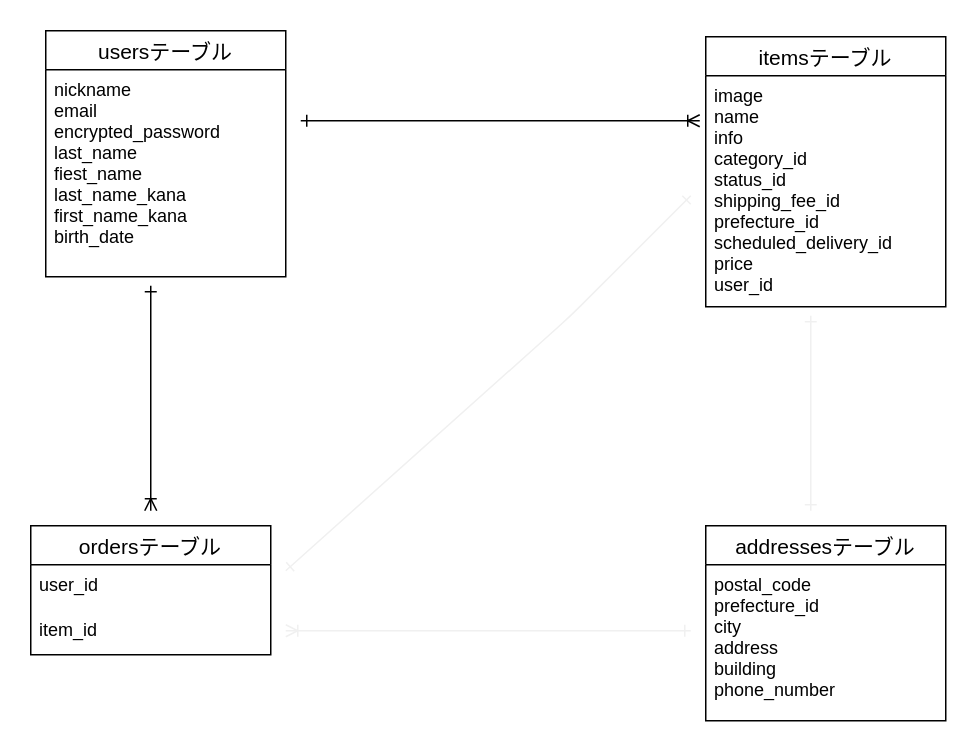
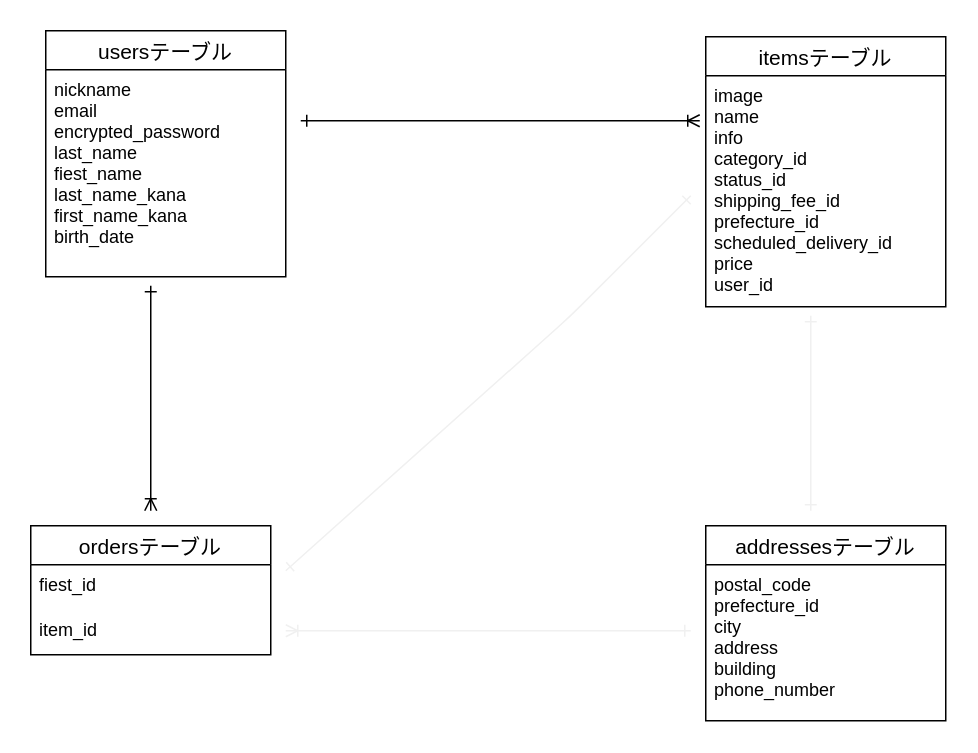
node "user_id": label "user_id" -> "fiest_id"
